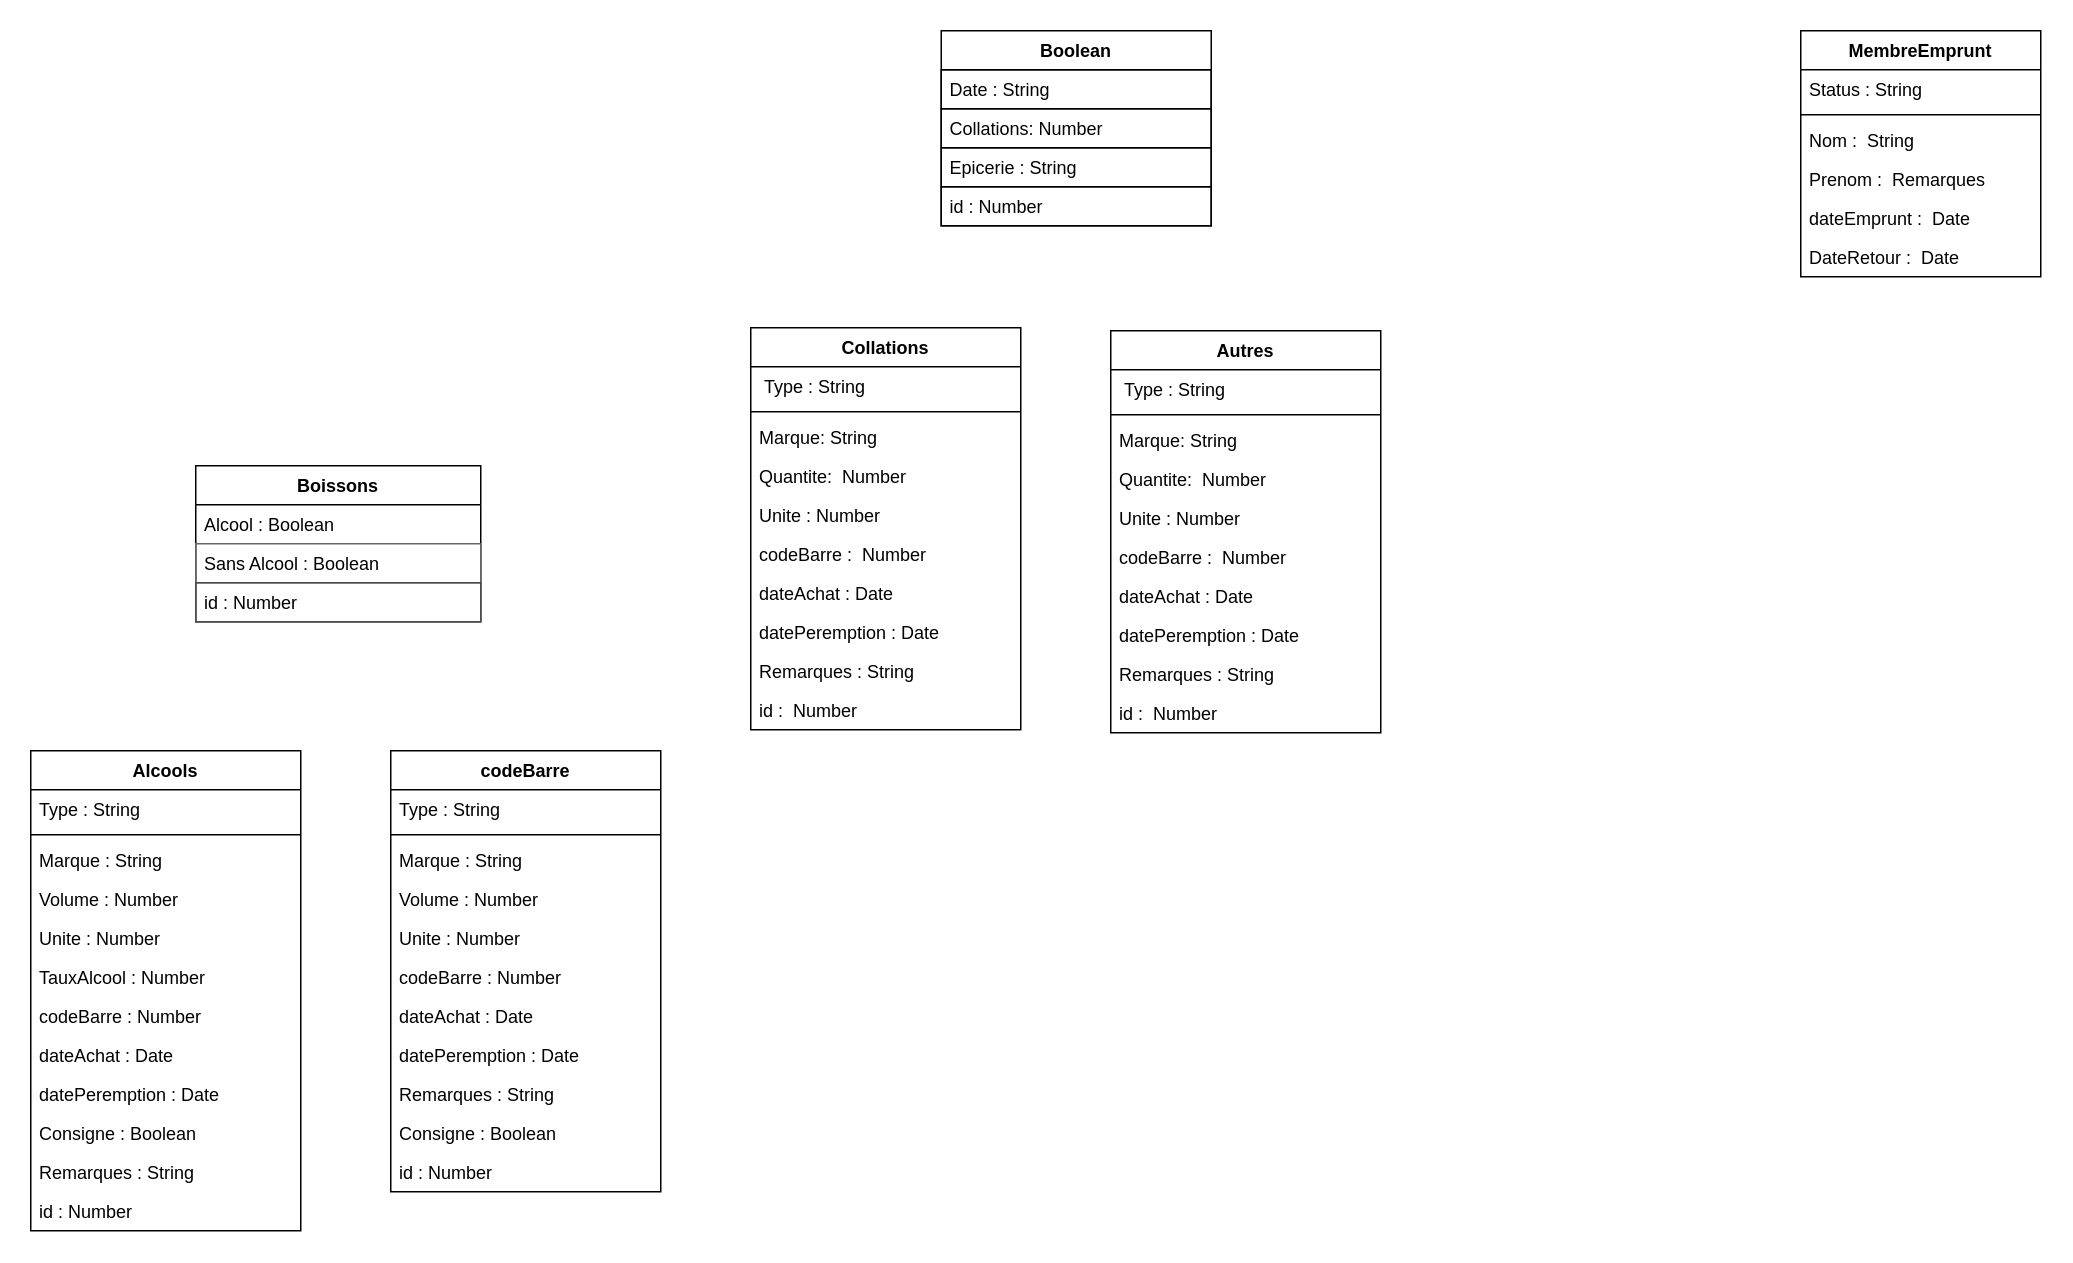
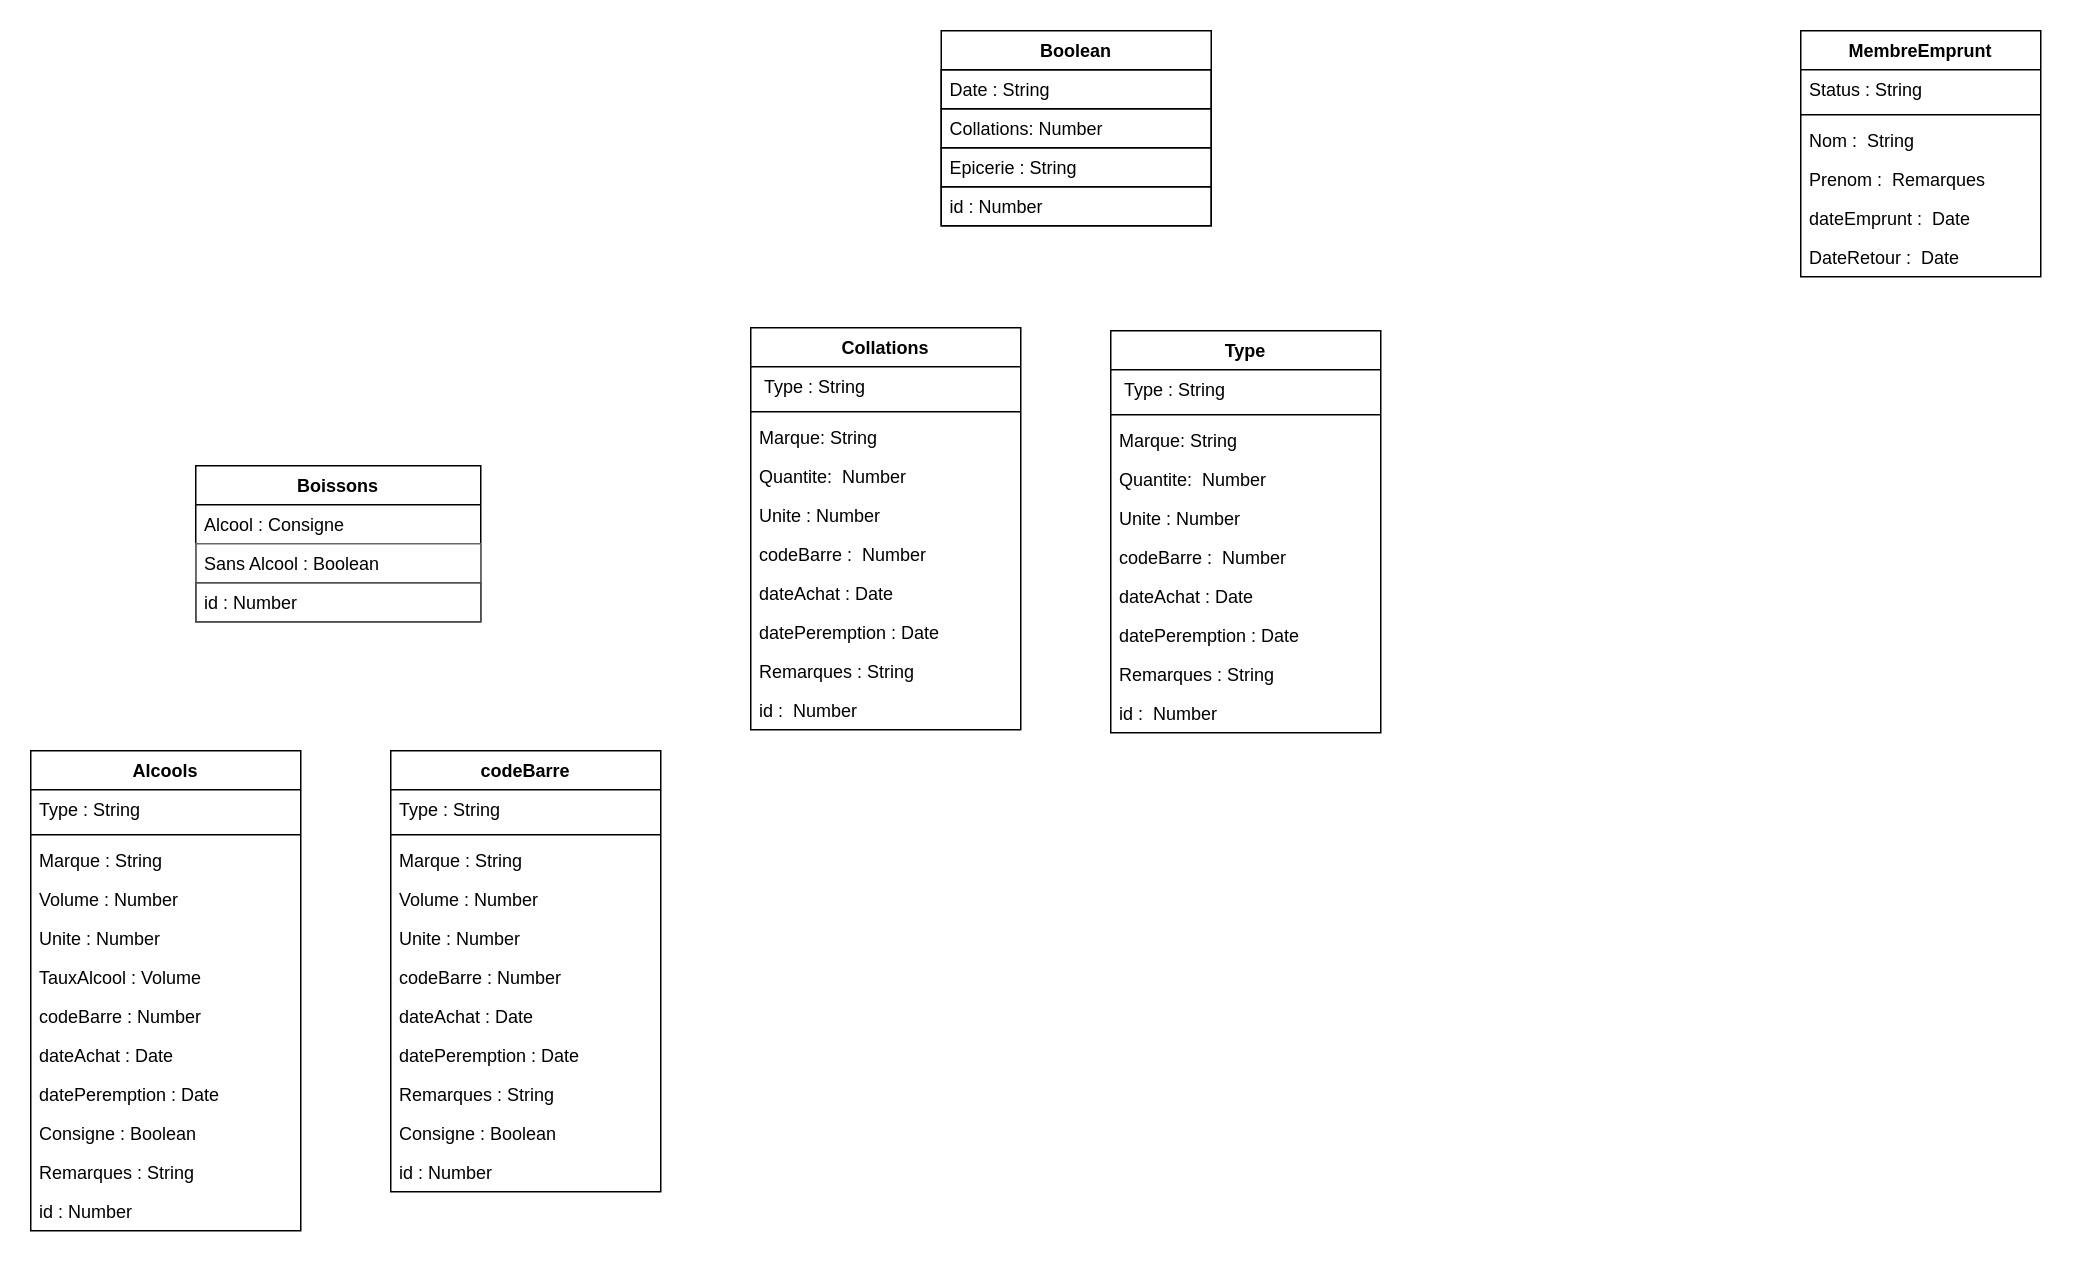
node "Autres": label "Autres" -> "Type"
node "Alcool : Boolean": label "Alcool : Boolean" -> "Alcool : Consigne"
node "TauxAlcool : Number": label "TauxAlcool : Number" -> "TauxAlcool : Volume"
